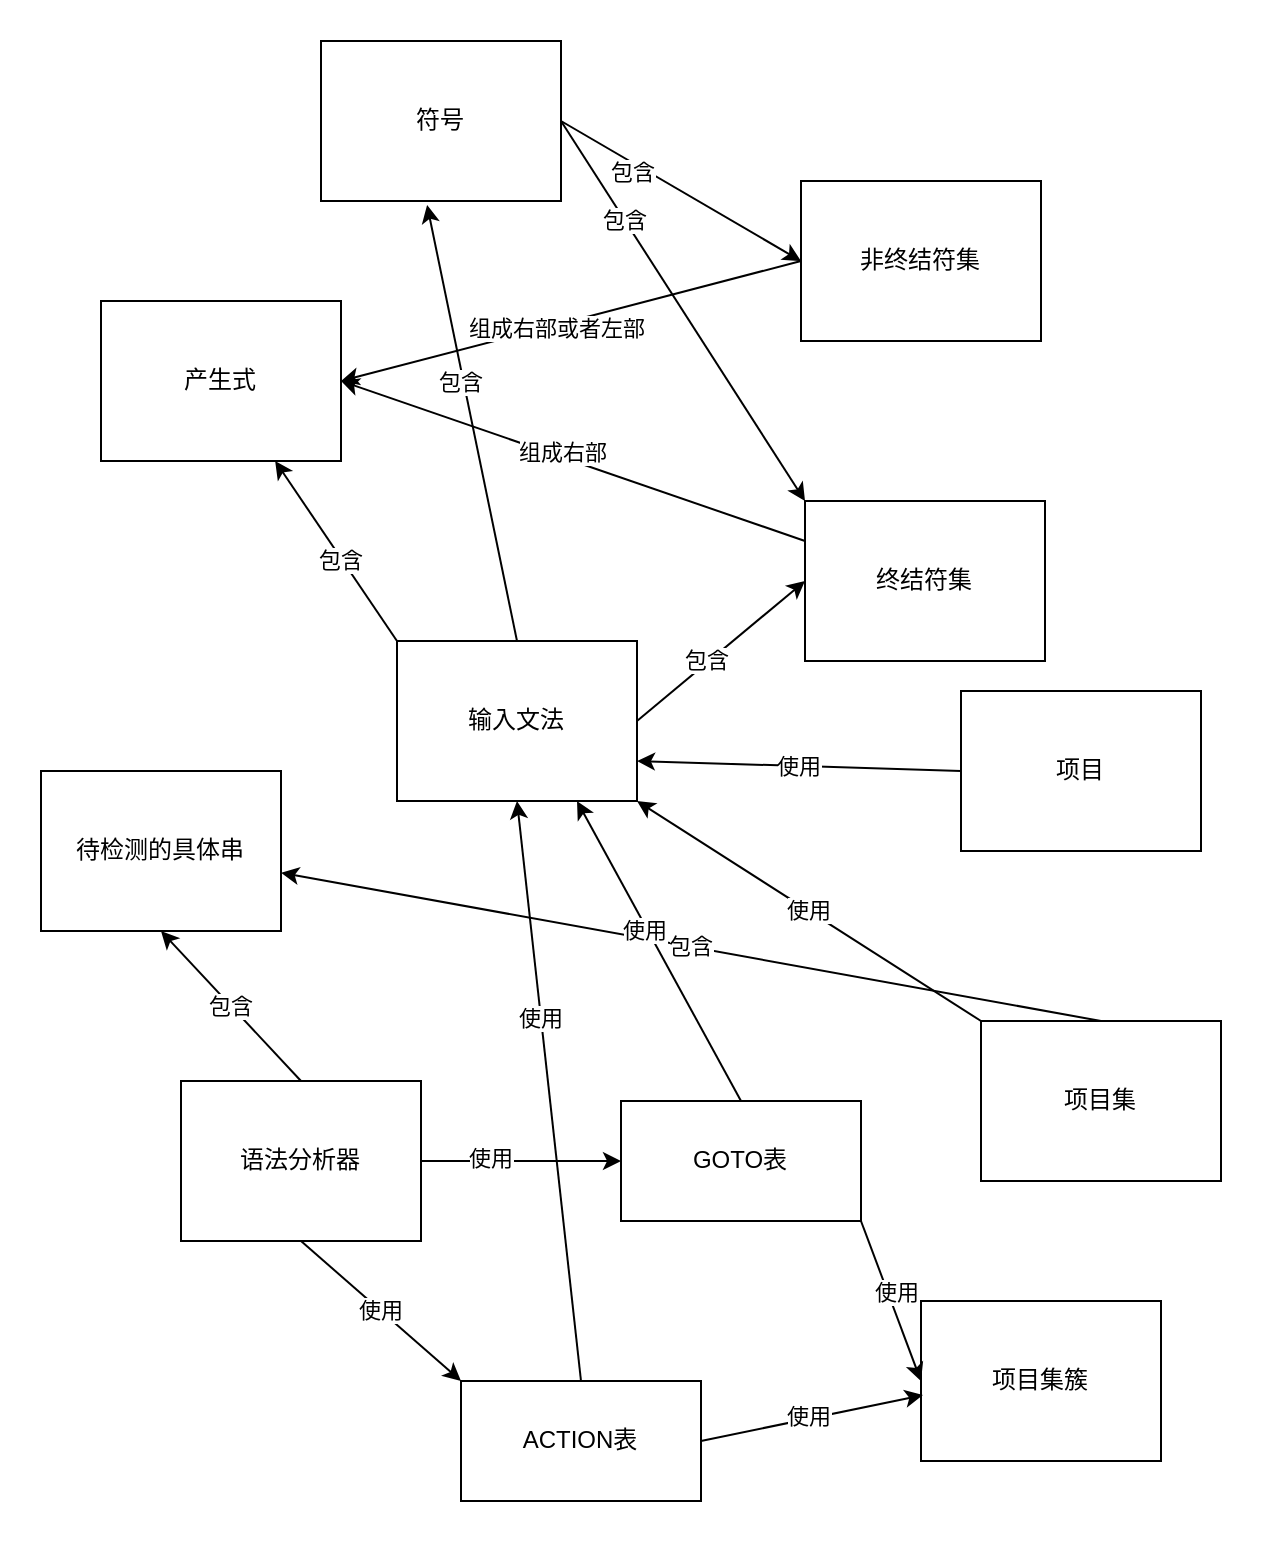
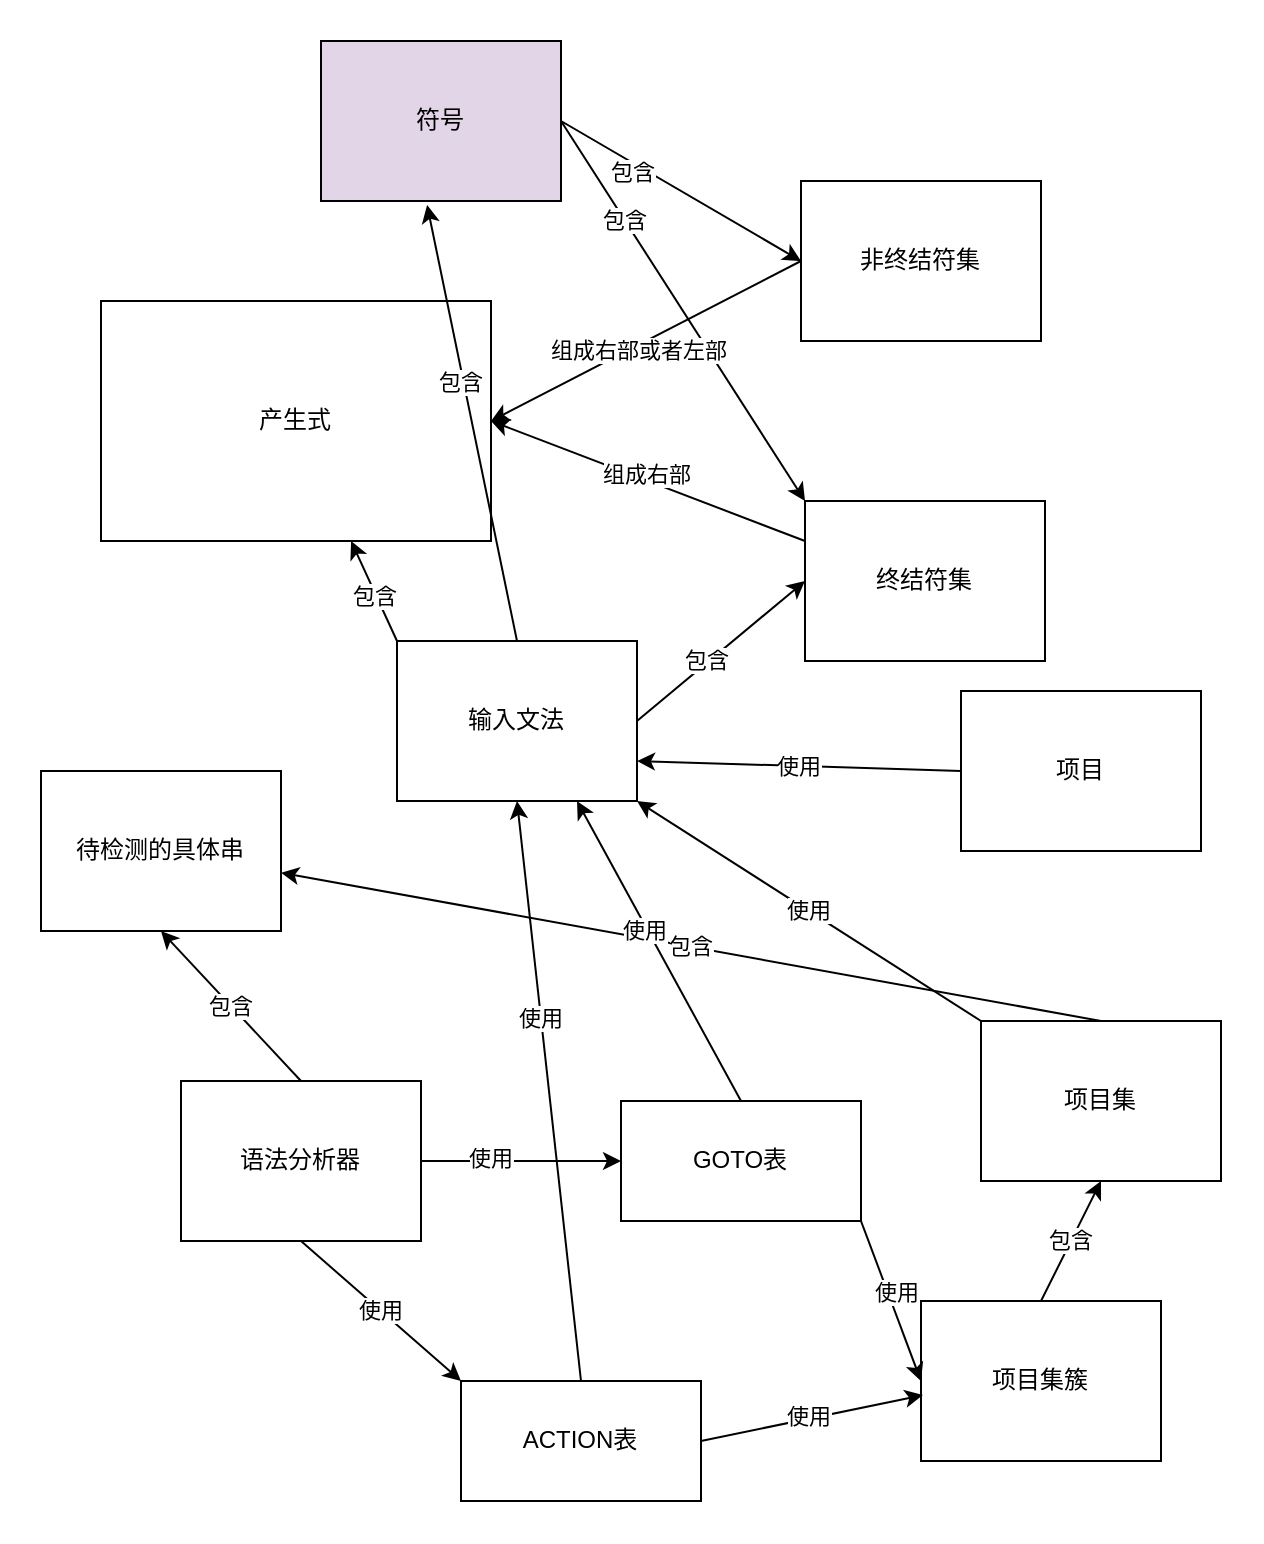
node "符号": fillcolor #ffffff -> #e1d5e7
node "产生式": size 240x160 -> 390x240
edge "项目集簇" -> "项目集": added, label "包含"
